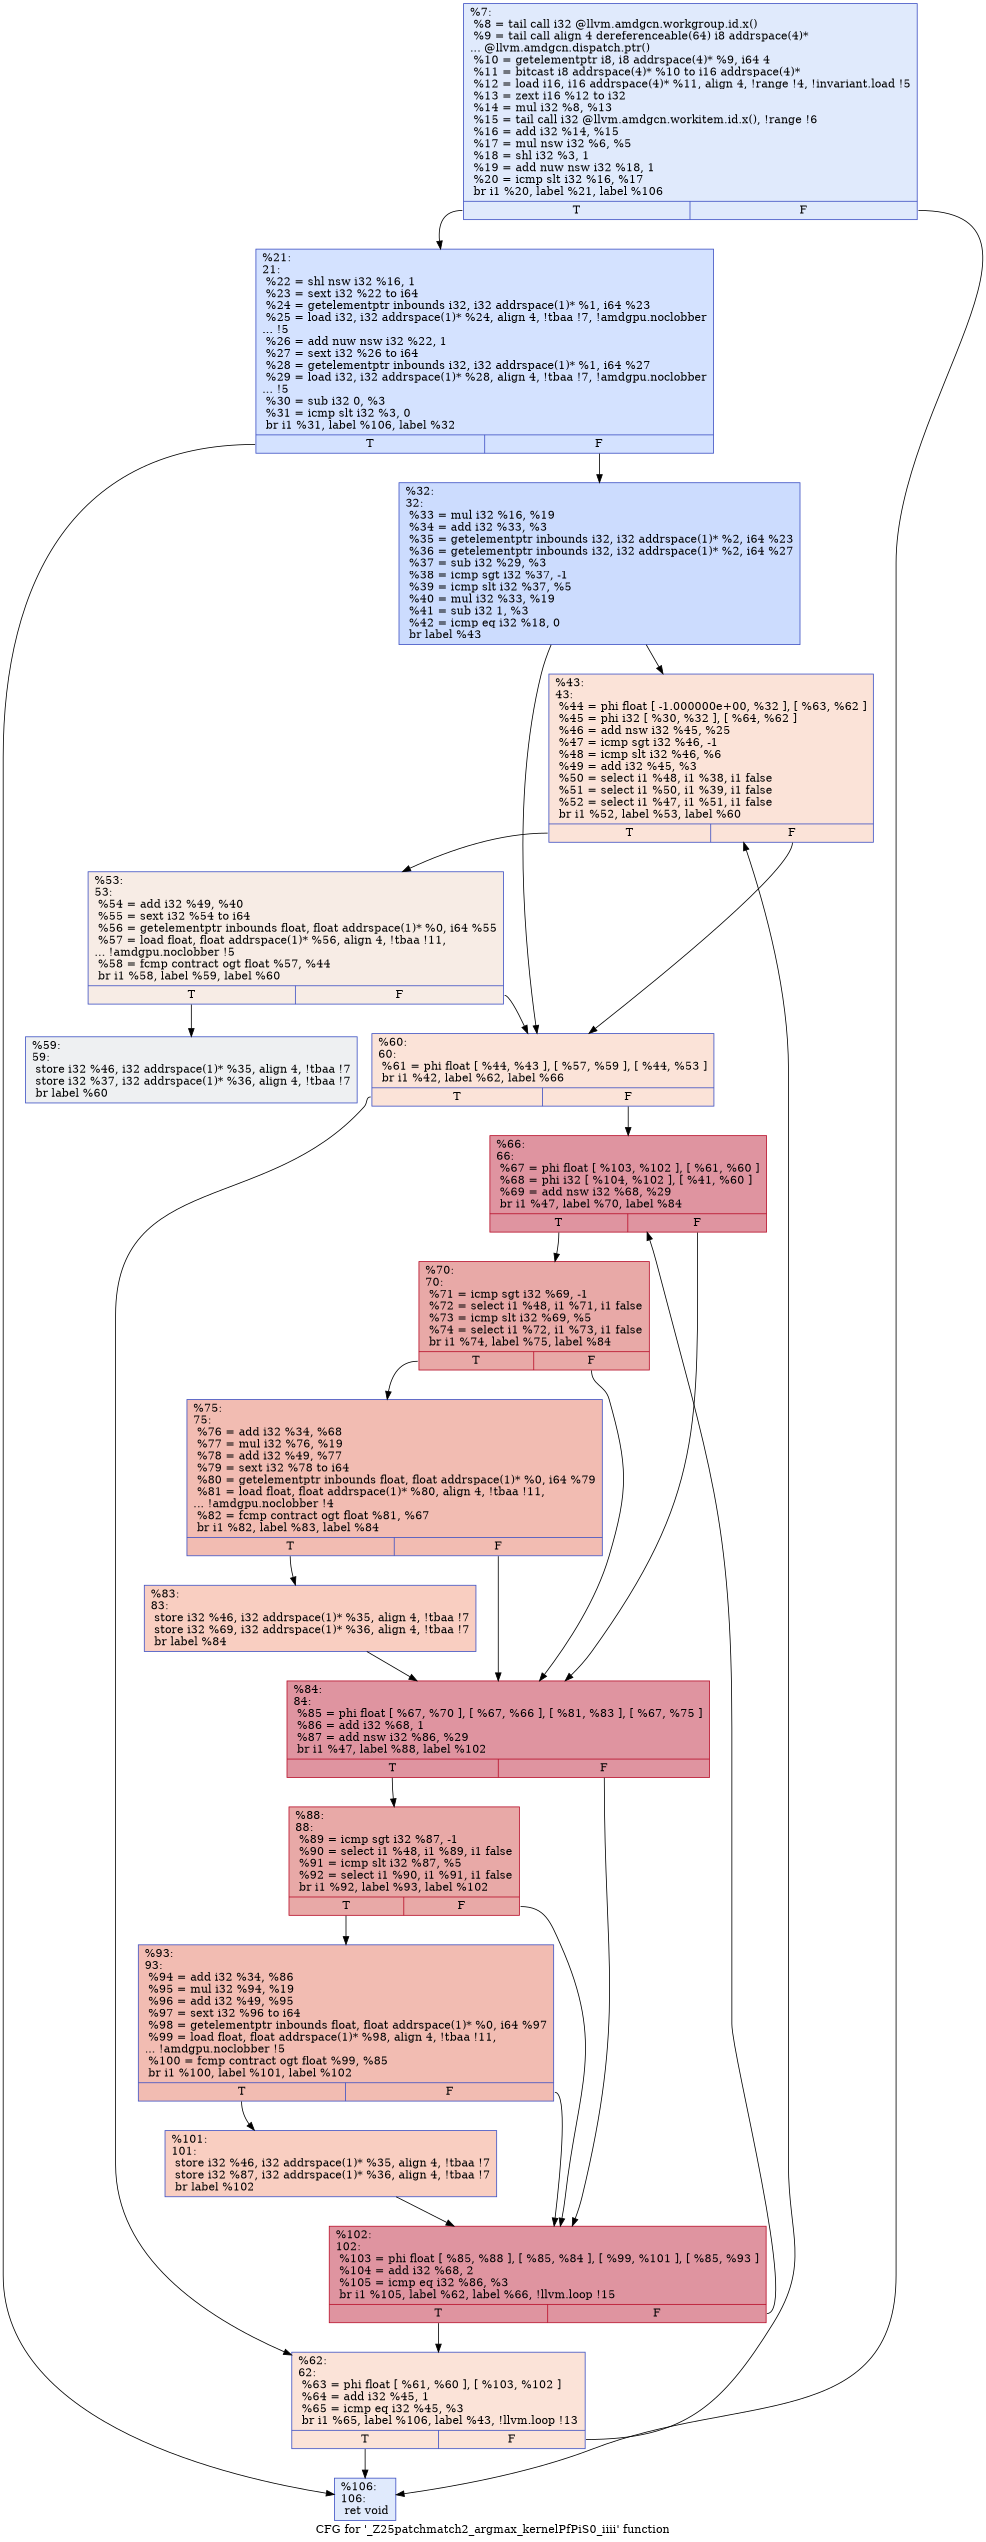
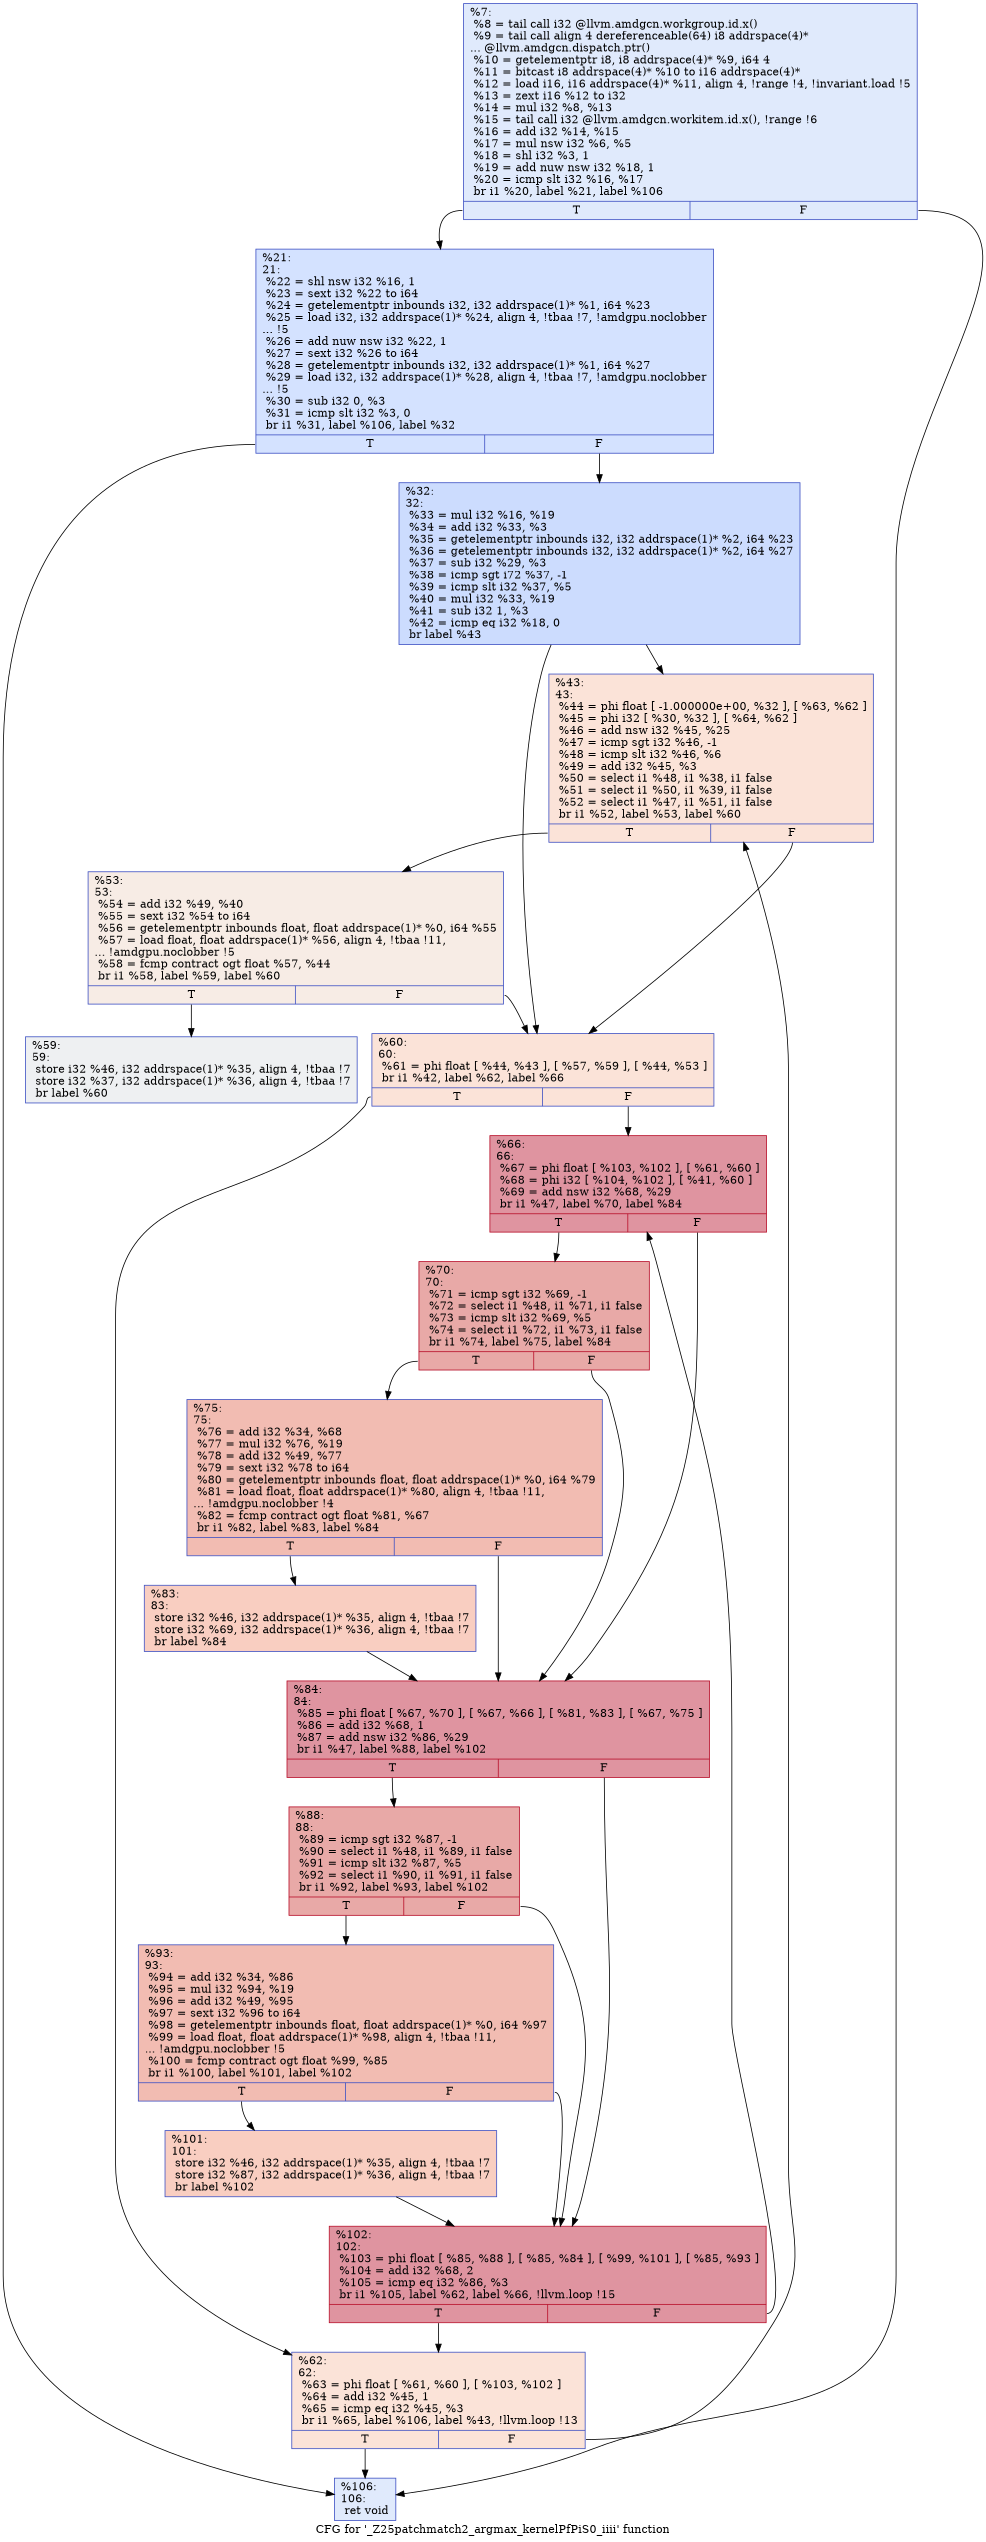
node "%32:": text "%38 = icmp sgt i32 %37, -1" -> "%38 = icmp sgt i72 %37, -1"
